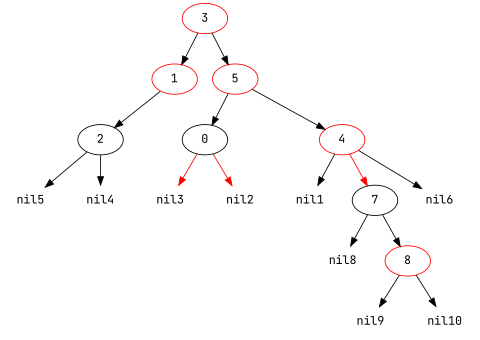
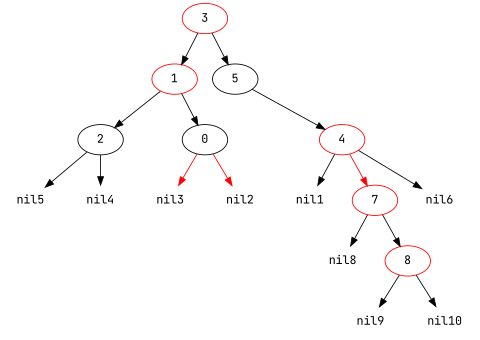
node "5": color red -> black
edge "5" -> "0": now "1" -> "0"
node "7": color black -> red
